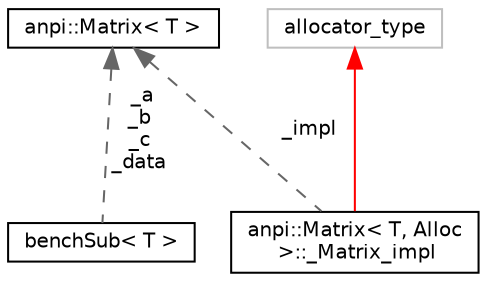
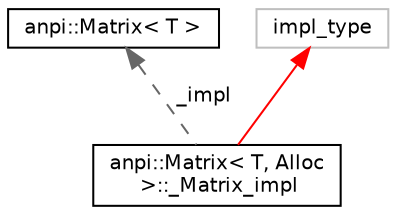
node "allocator_type": label "allocator_type" -> "impl_type"
node "benchSub< T >": removed
